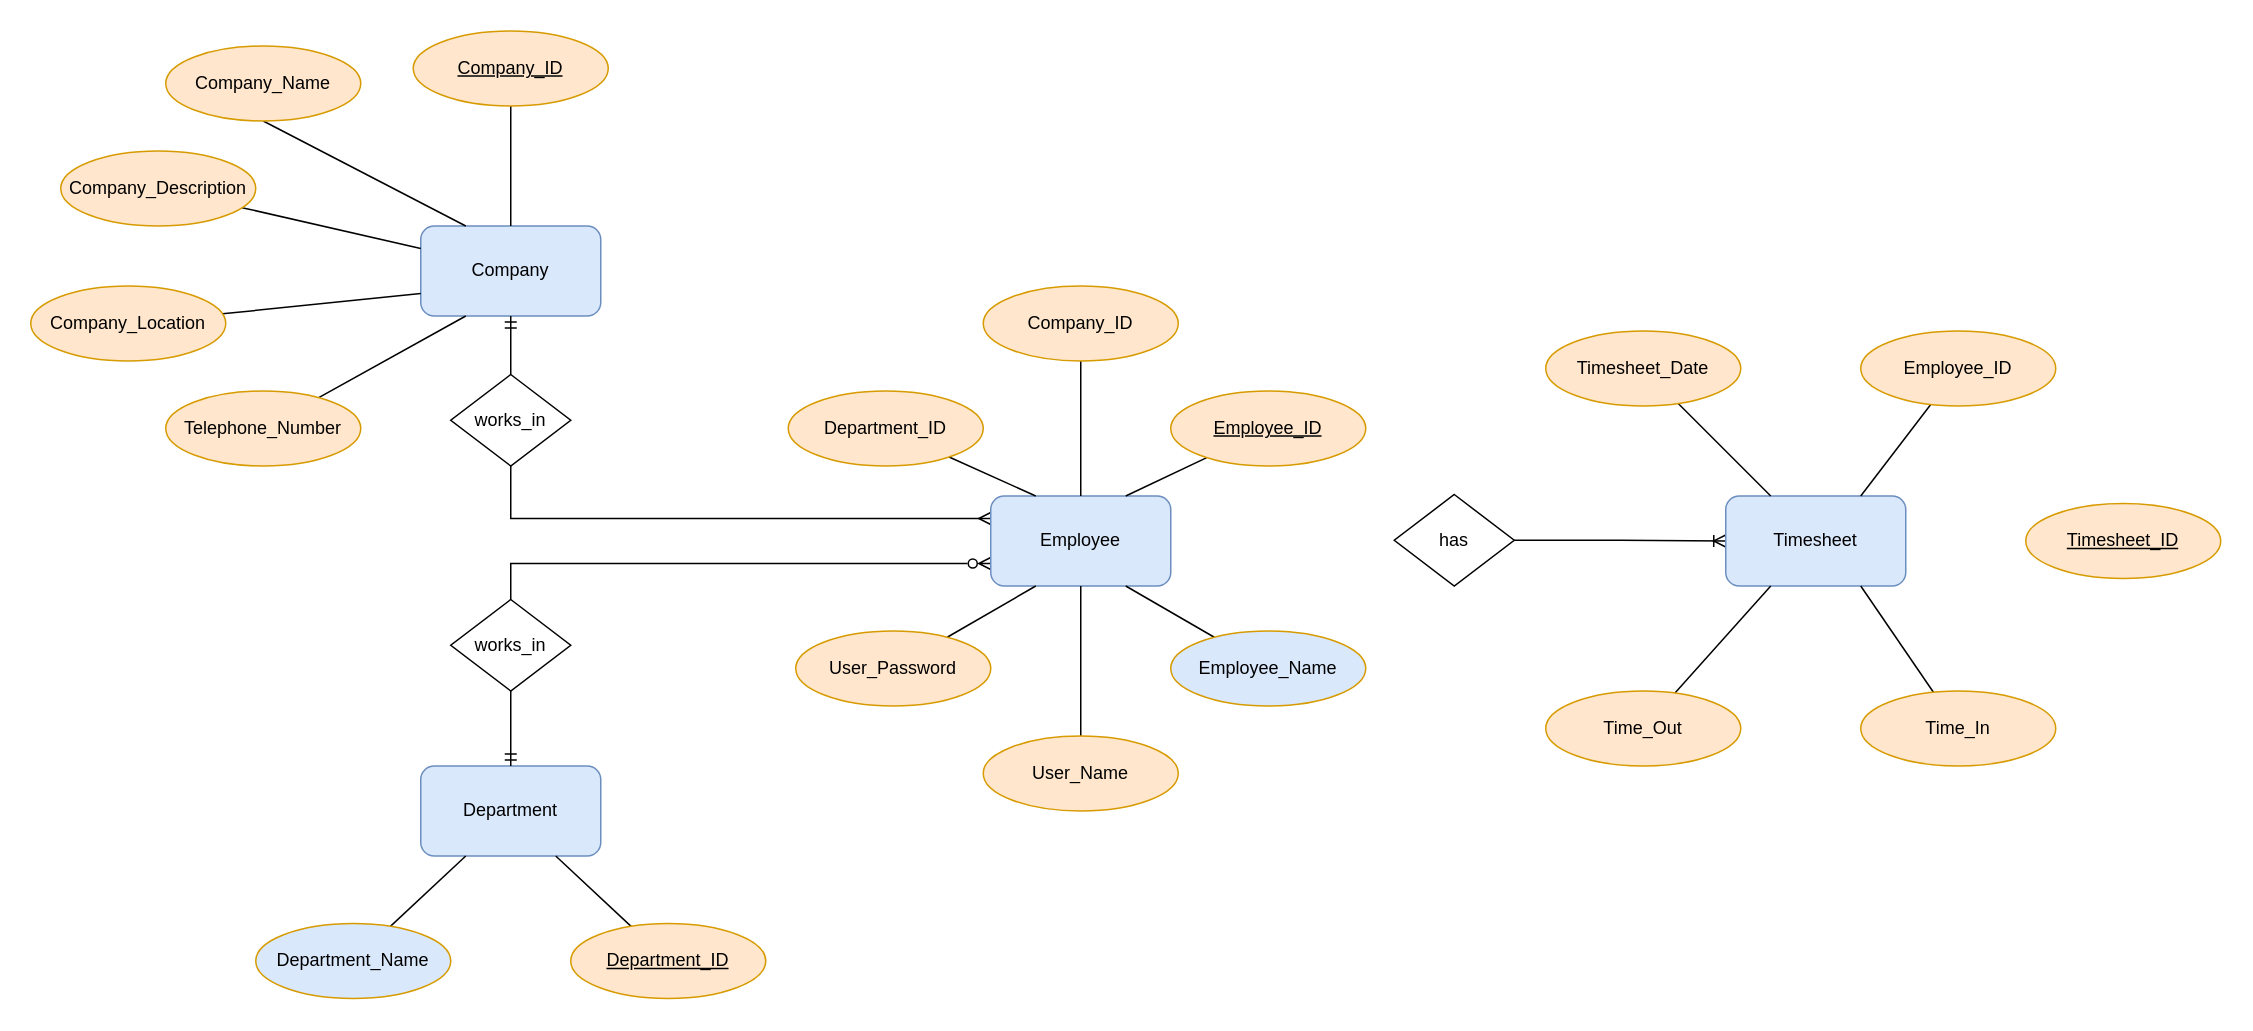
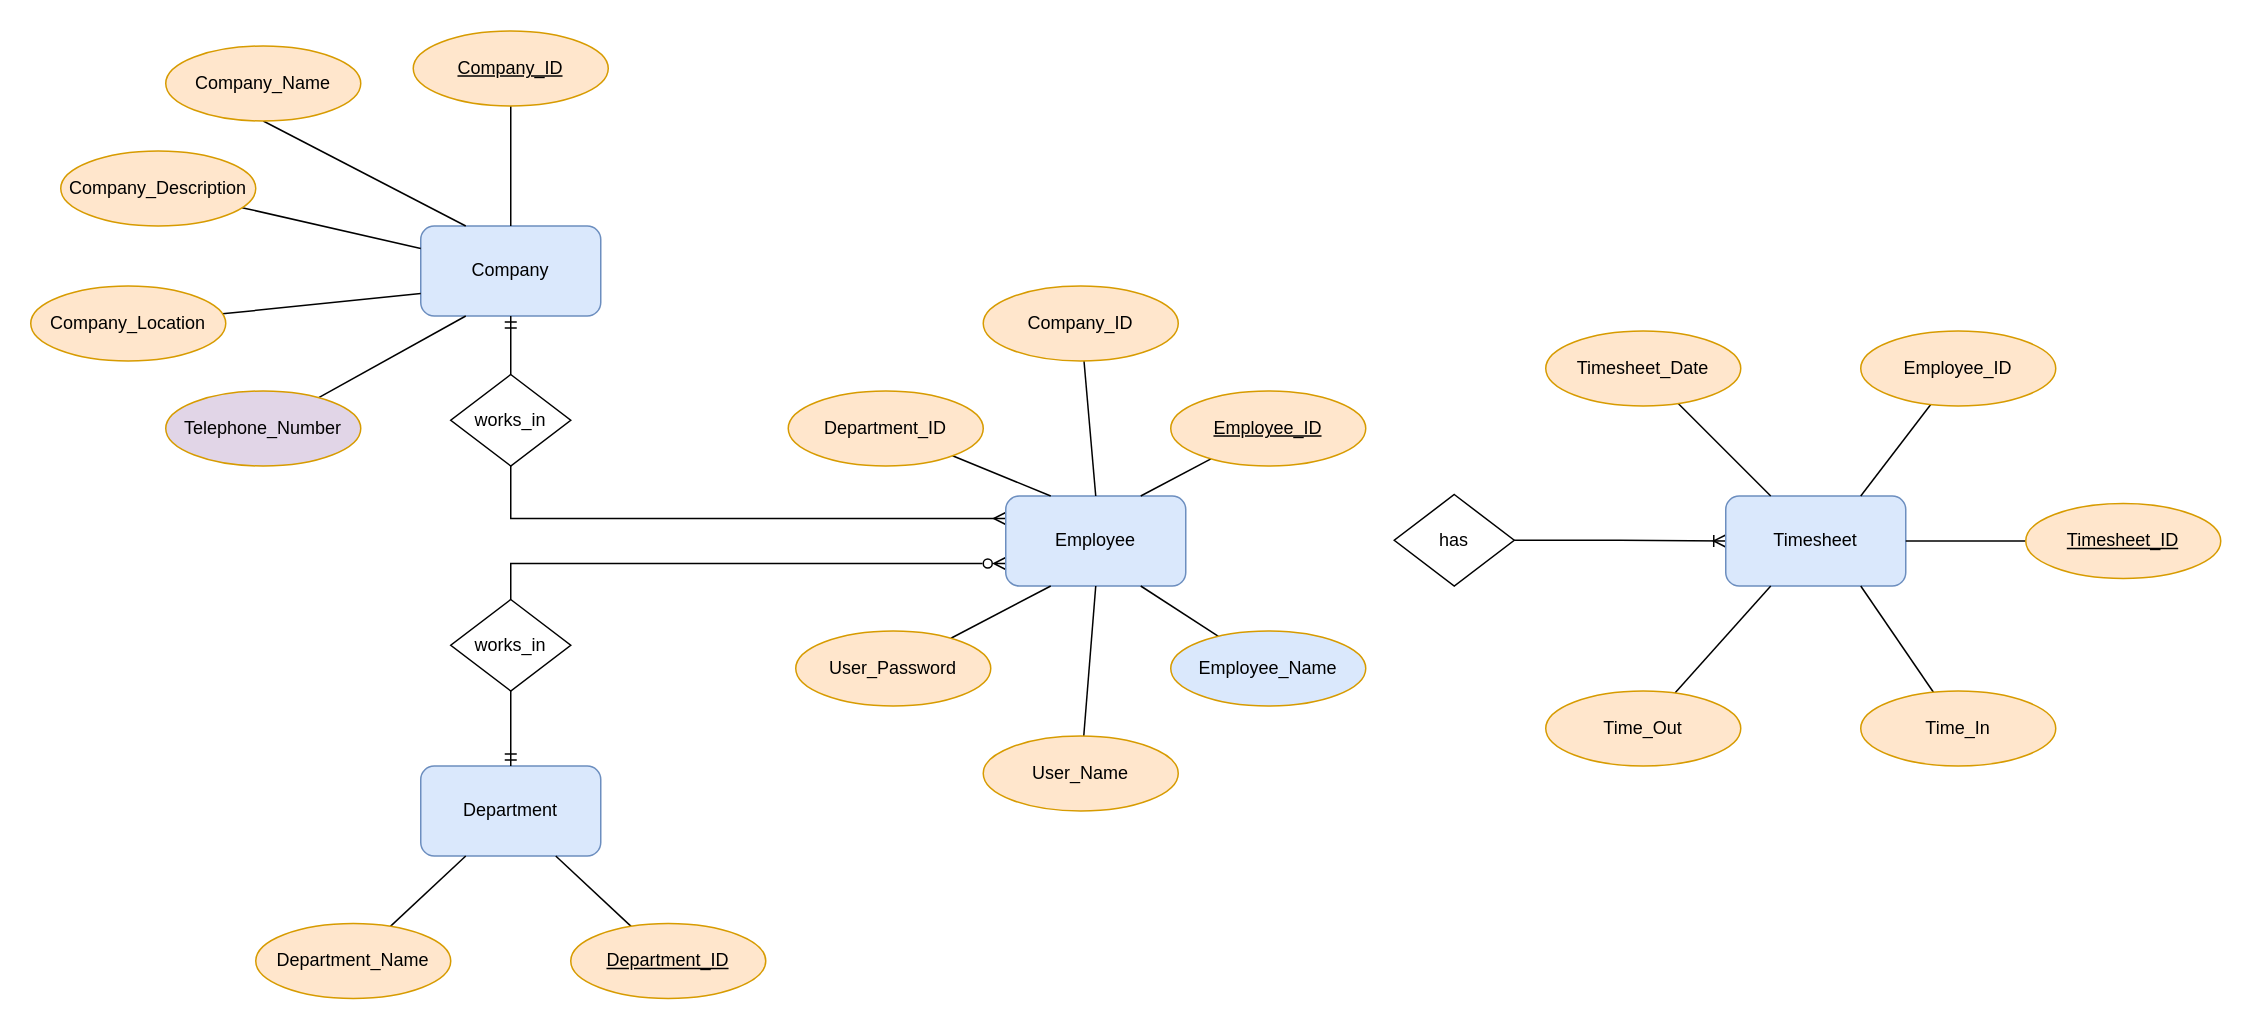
node "Telephone_Number": fillcolor #ffe6cc -> #e1d5e7
node "Employee": moved (1081, 541) -> (1096, 541)
edge "Timesheet" -- "Timesheet_ID": added
node "Department_Name": fillcolor #dae8fc -> #ffe6cc
